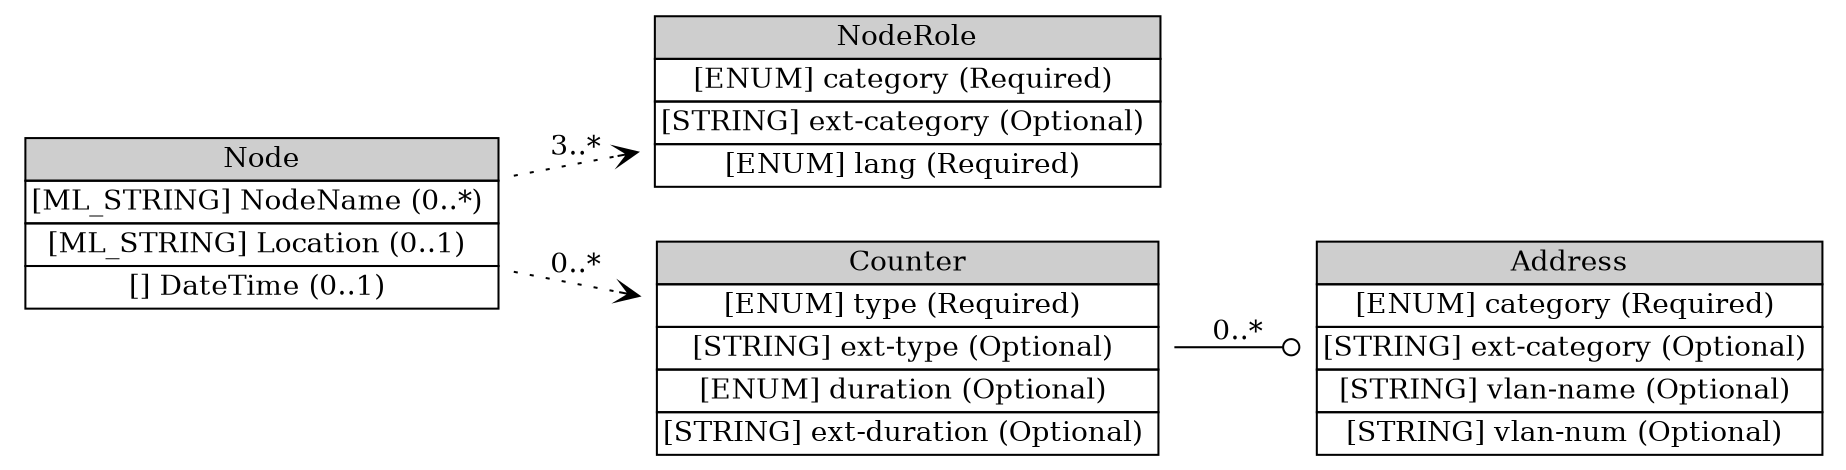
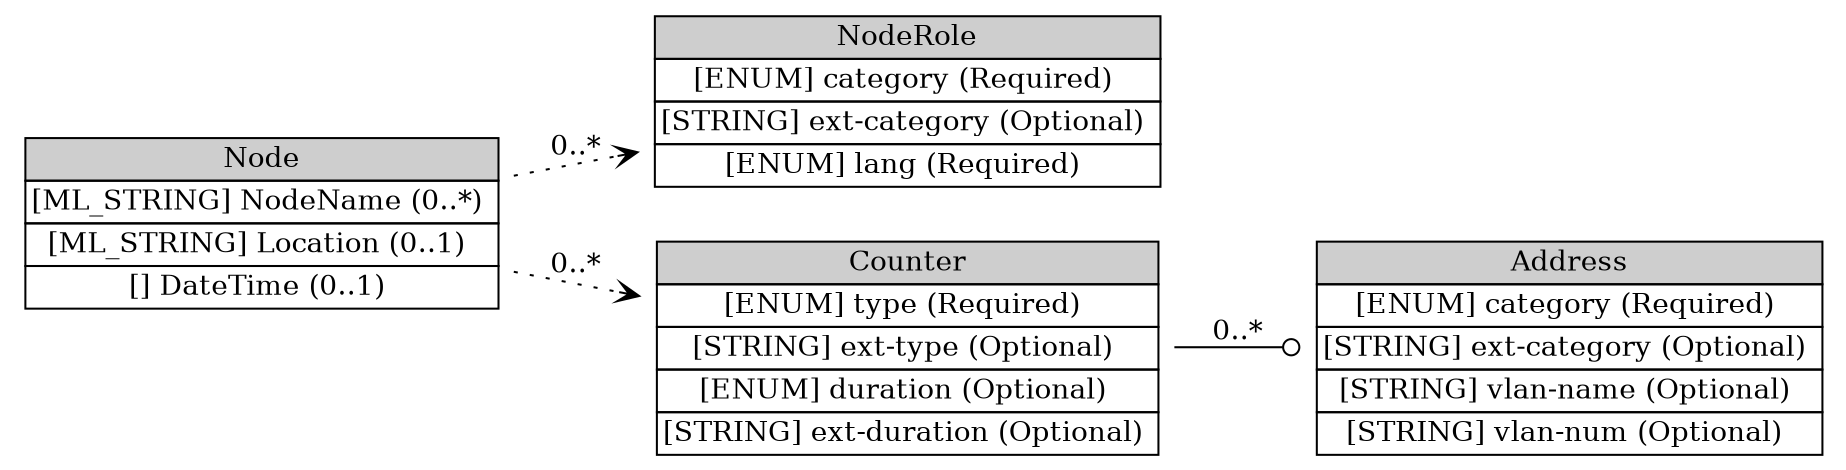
edge "Node" -> "NodeRole": label "3..*" -> "0..*"
